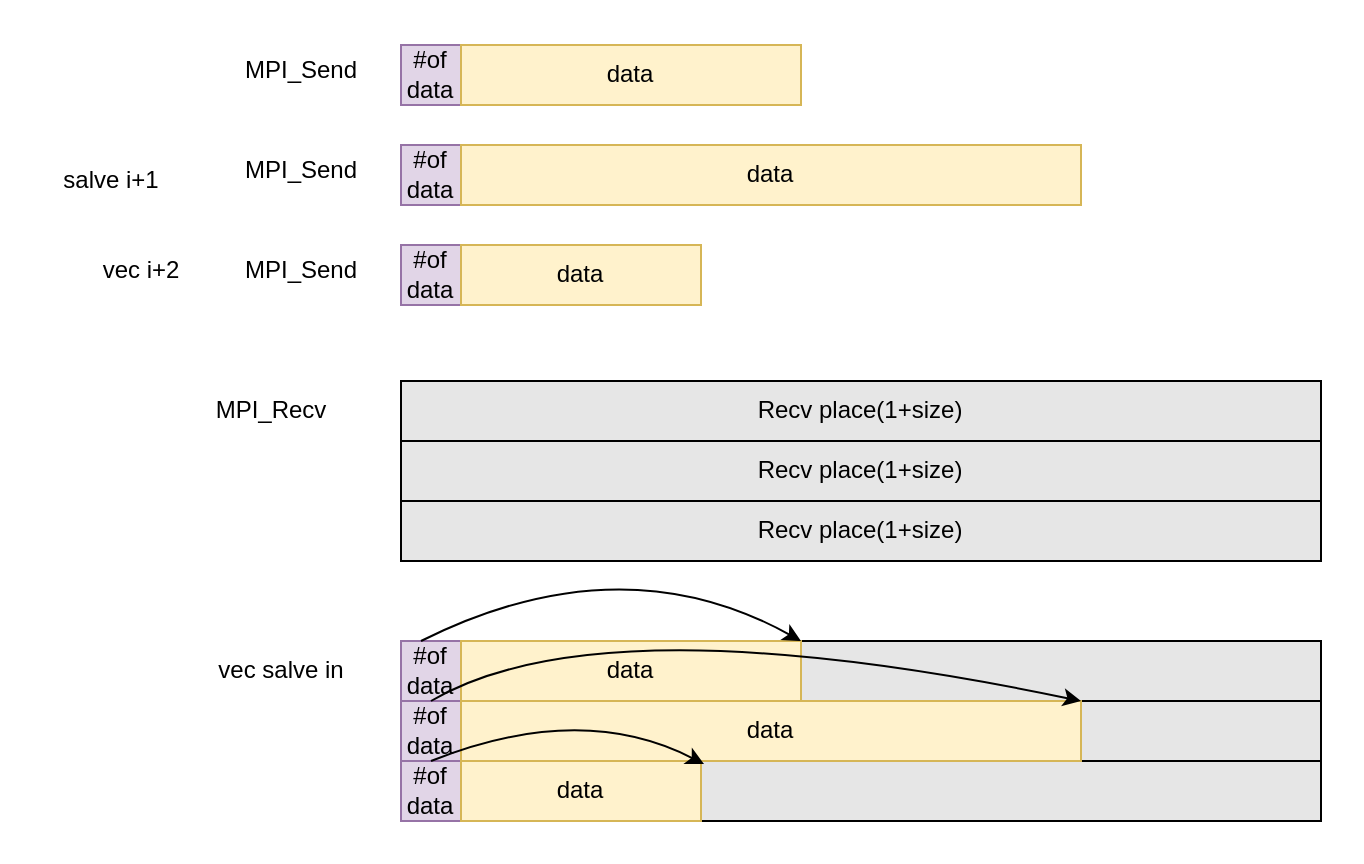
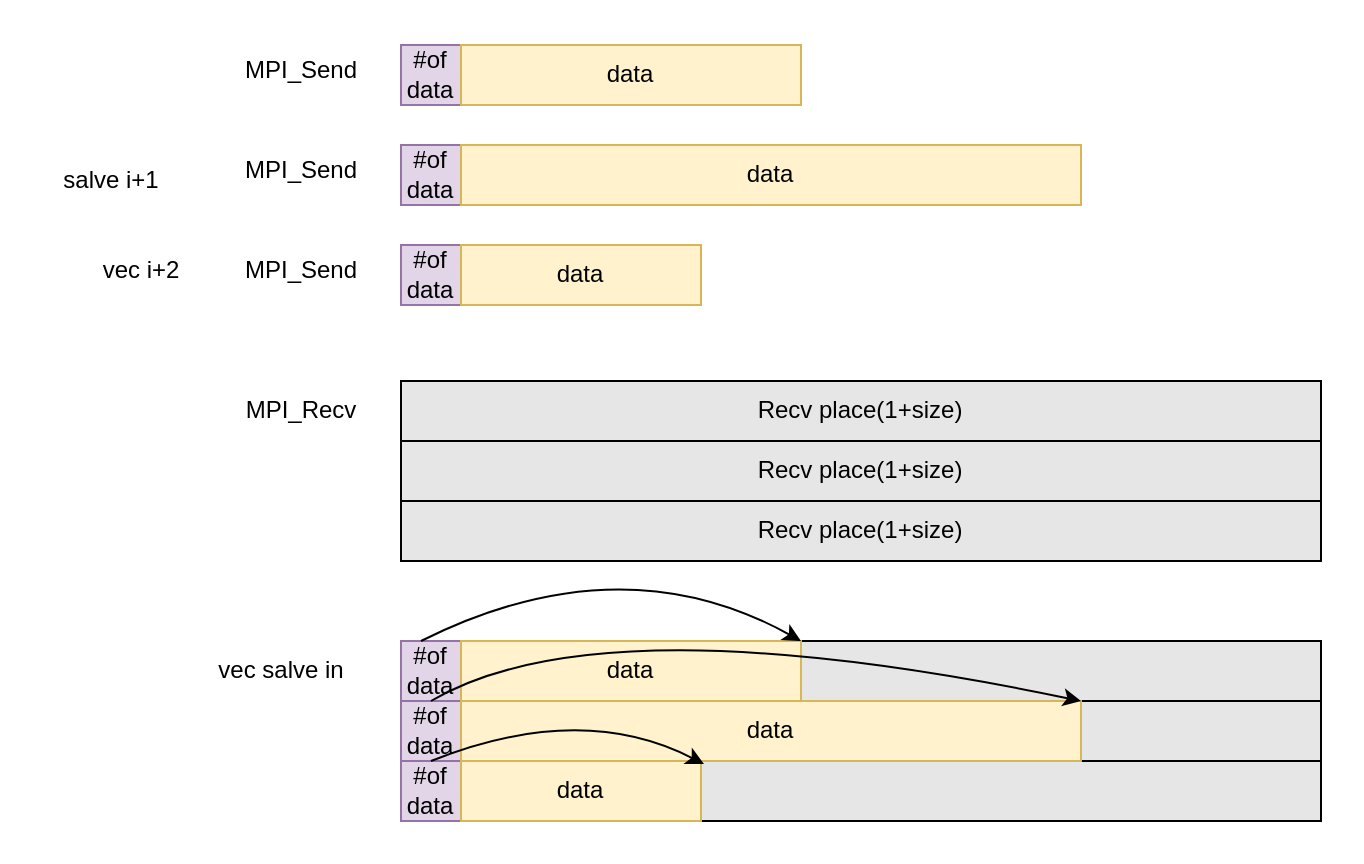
node "MPI_Recv": moved (271, 411) -> (301, 411)
